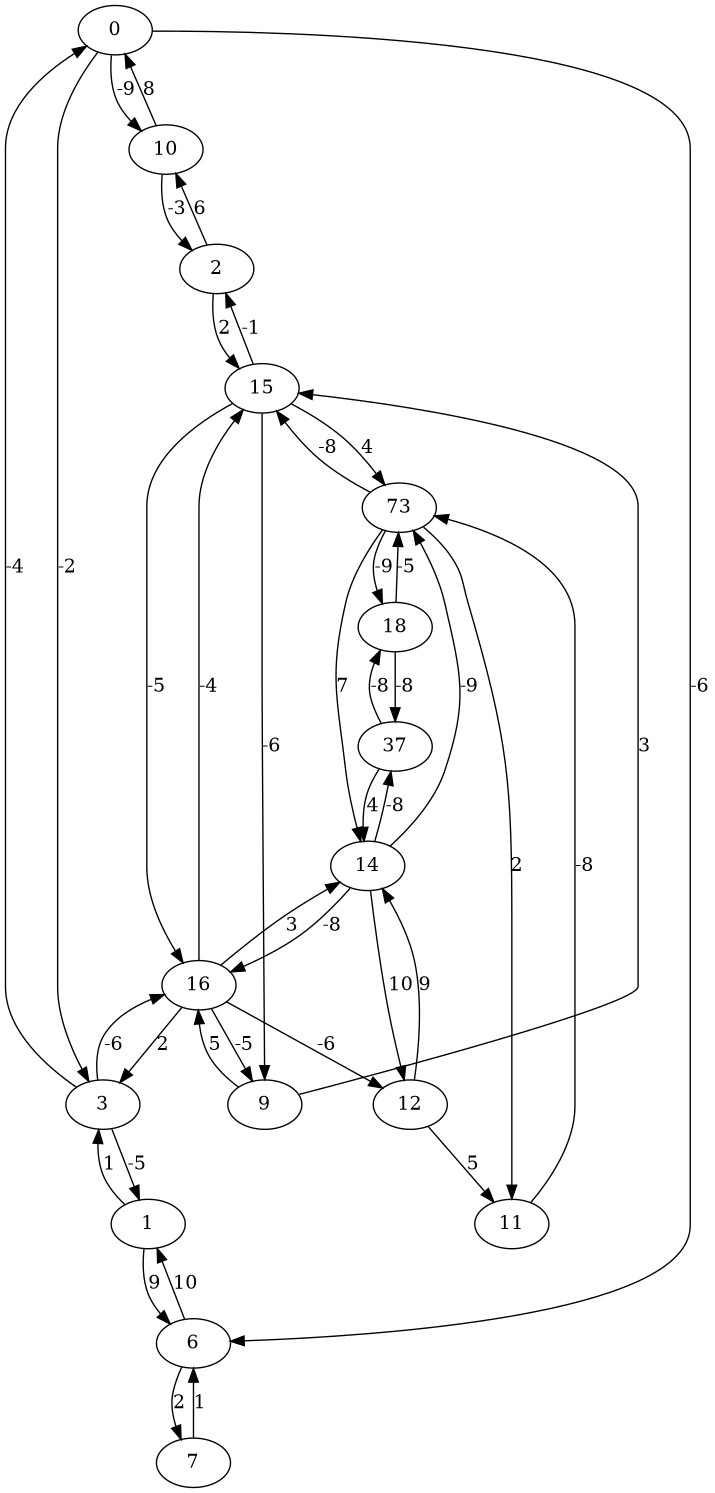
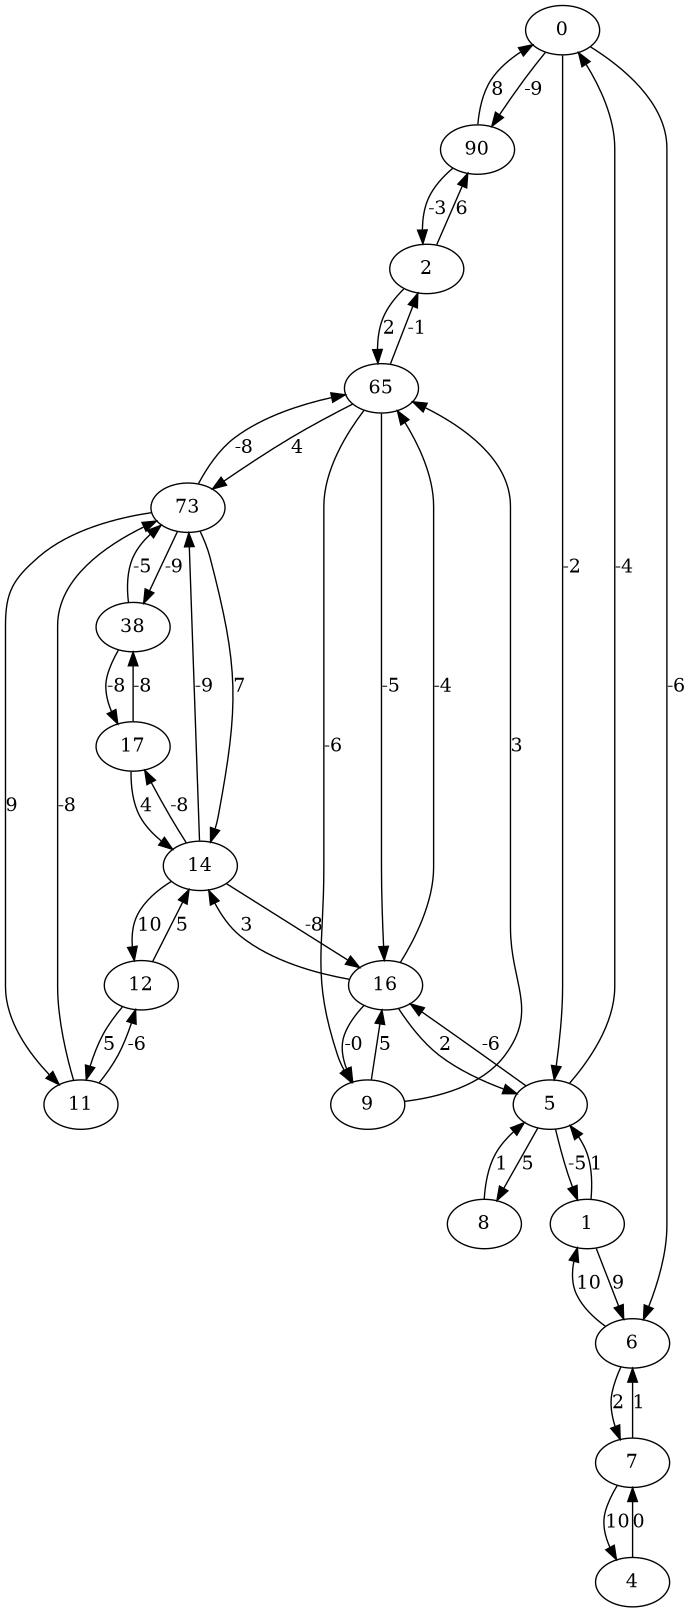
node "10": label "10" -> "90"
node "15": label "15" -> "65"
node "18": label "18" -> "38"
node "37": label "37" -> "17"
edge "73" -> "11": label "2" -> "9"
edge "12" -> "14": label "9" -> "5"
edge "16" -> "12": now "11" -> "12"
edge "16" -> "9": label "-5" -> "-0"
node "3": label "3" -> "5"
node "8": added
node "4": added
